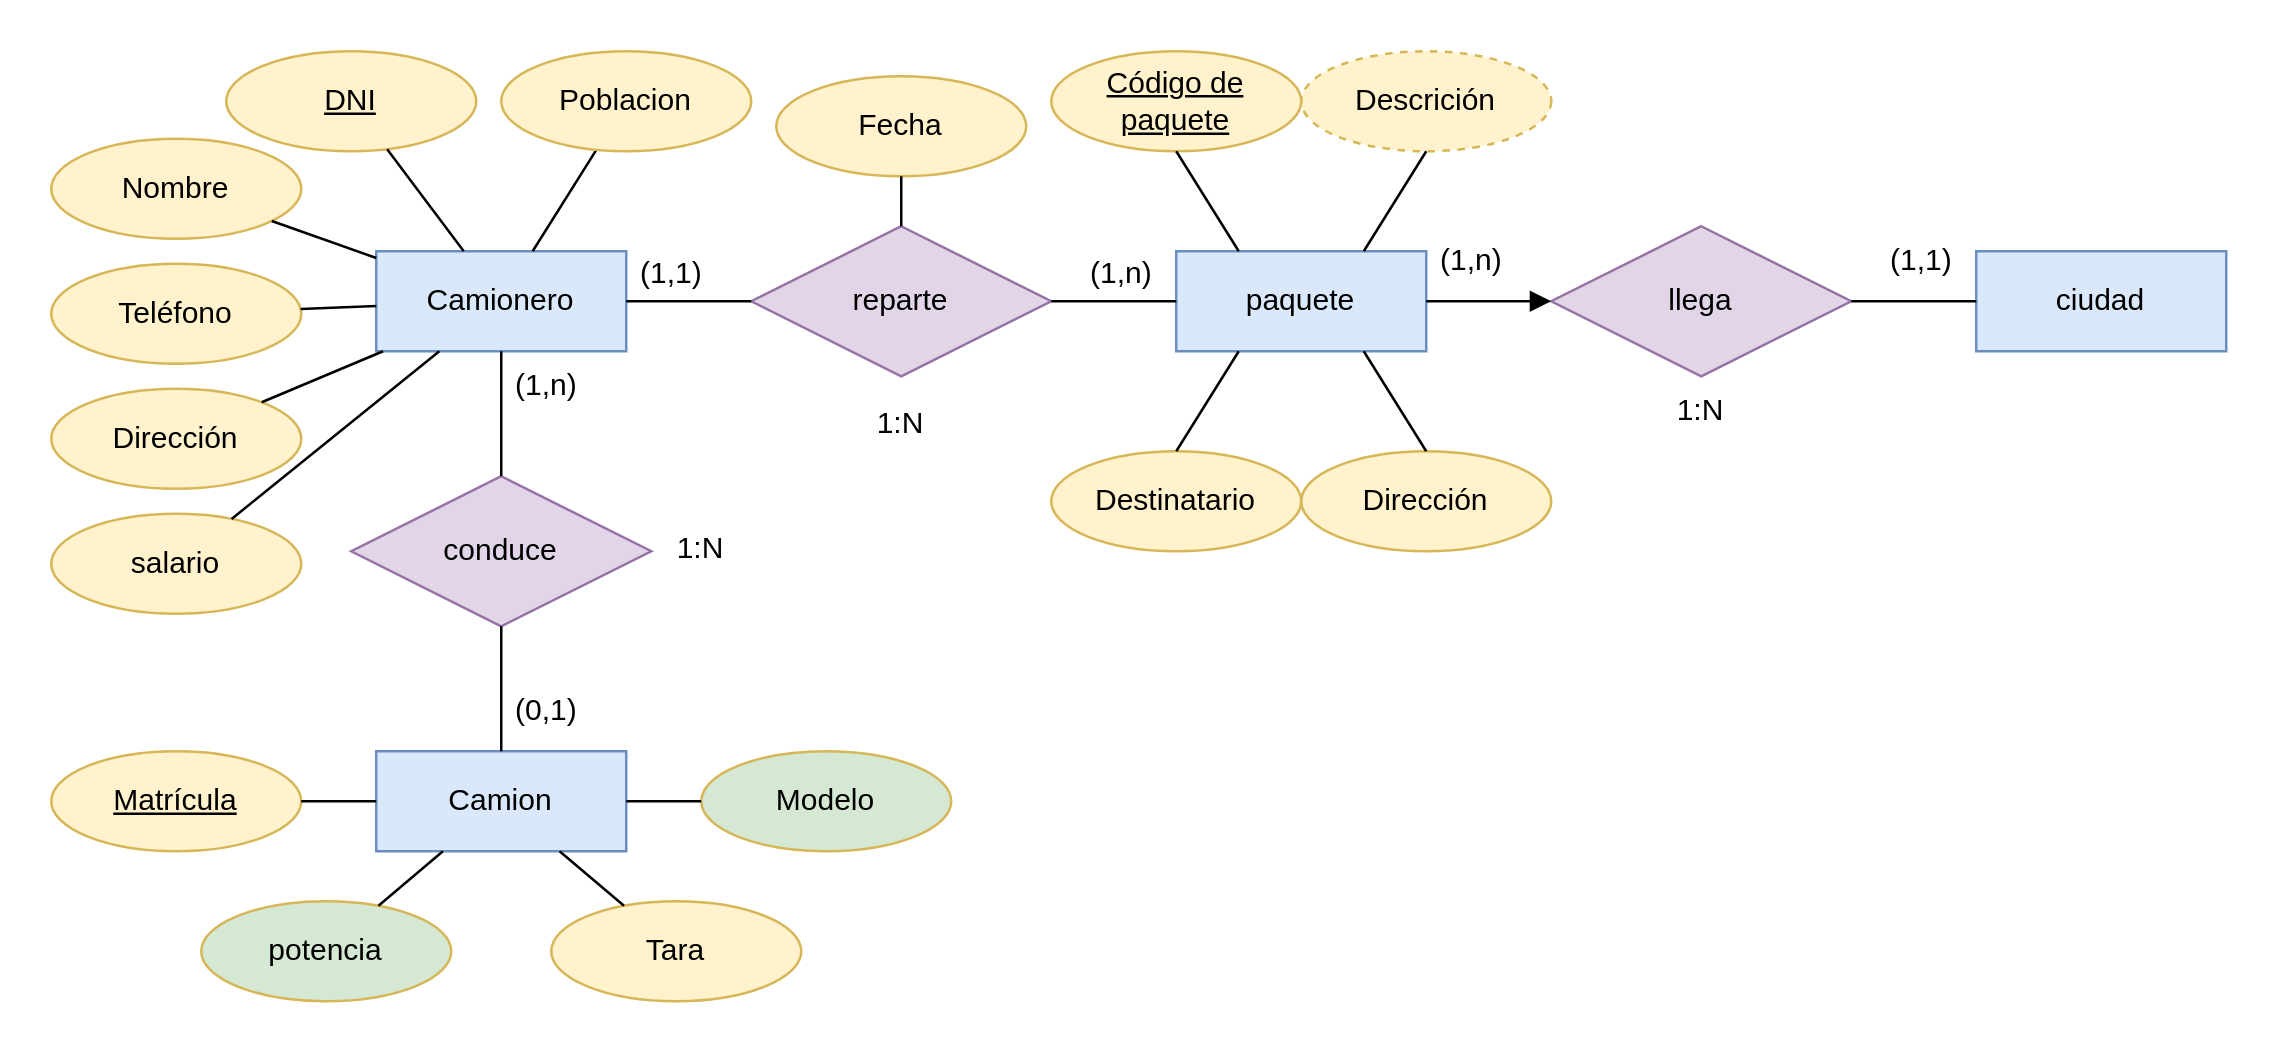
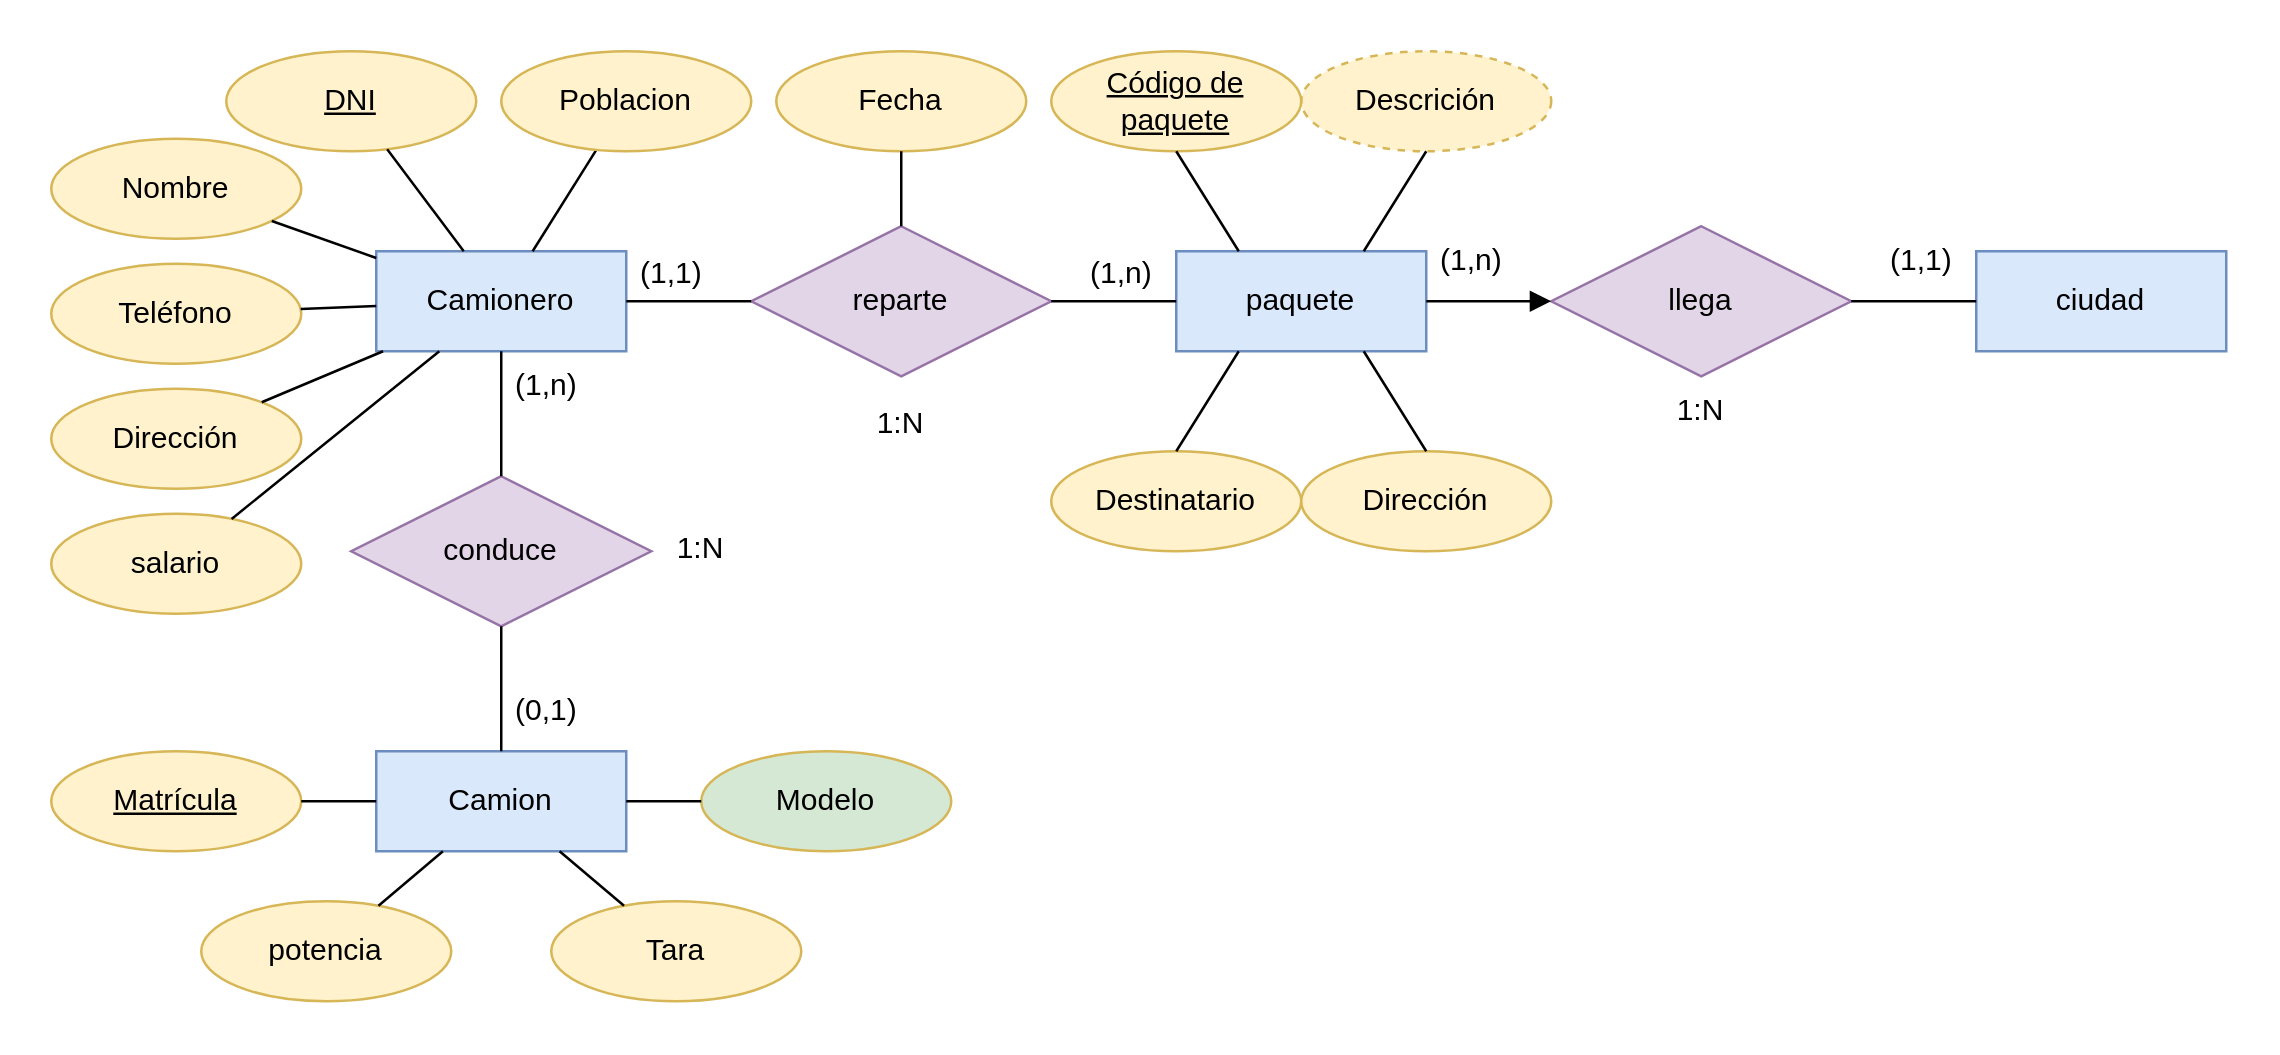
node "Fecha": moved (901, 126) -> (901, 101)
node "potencia": fillcolor #d5e8d4 -> #fff2cc
